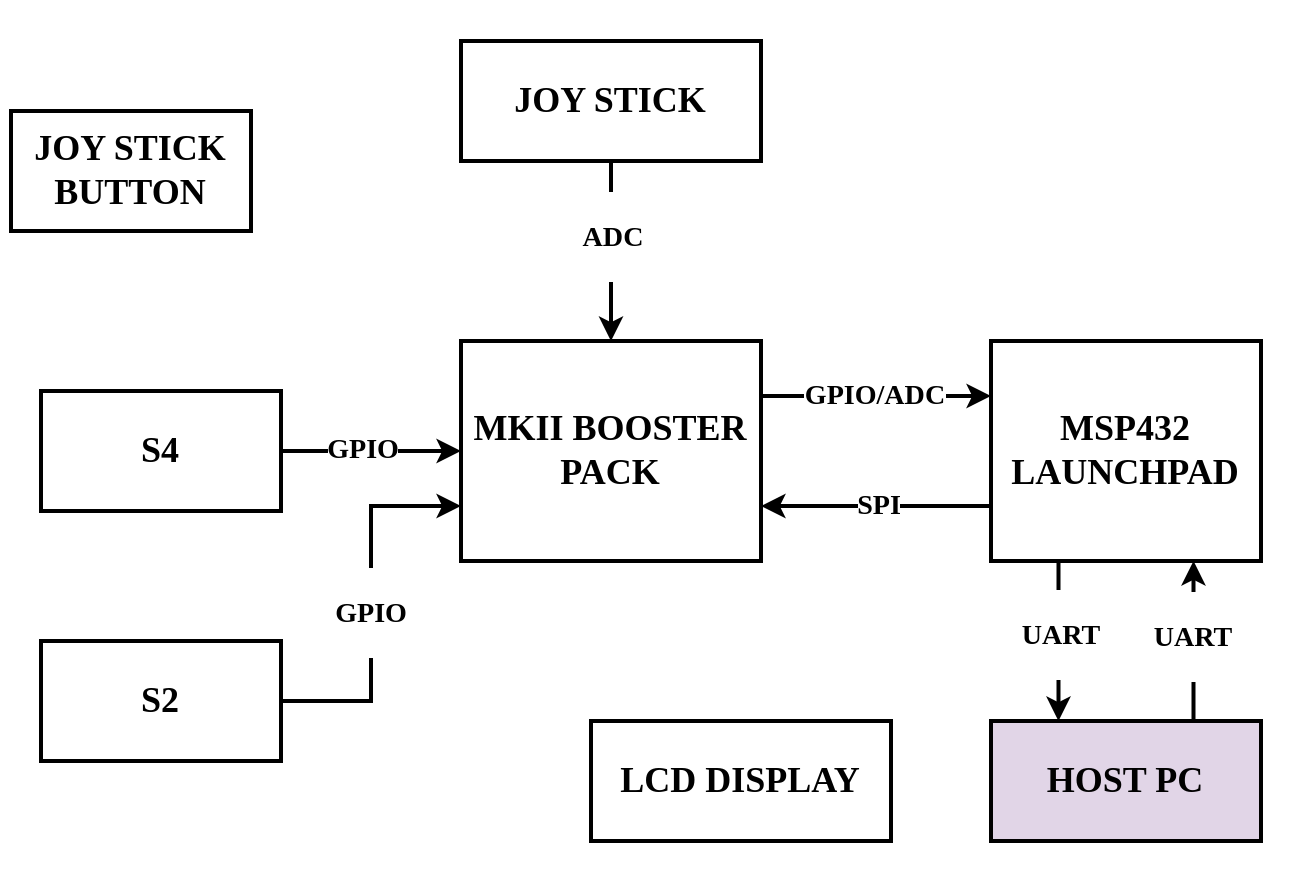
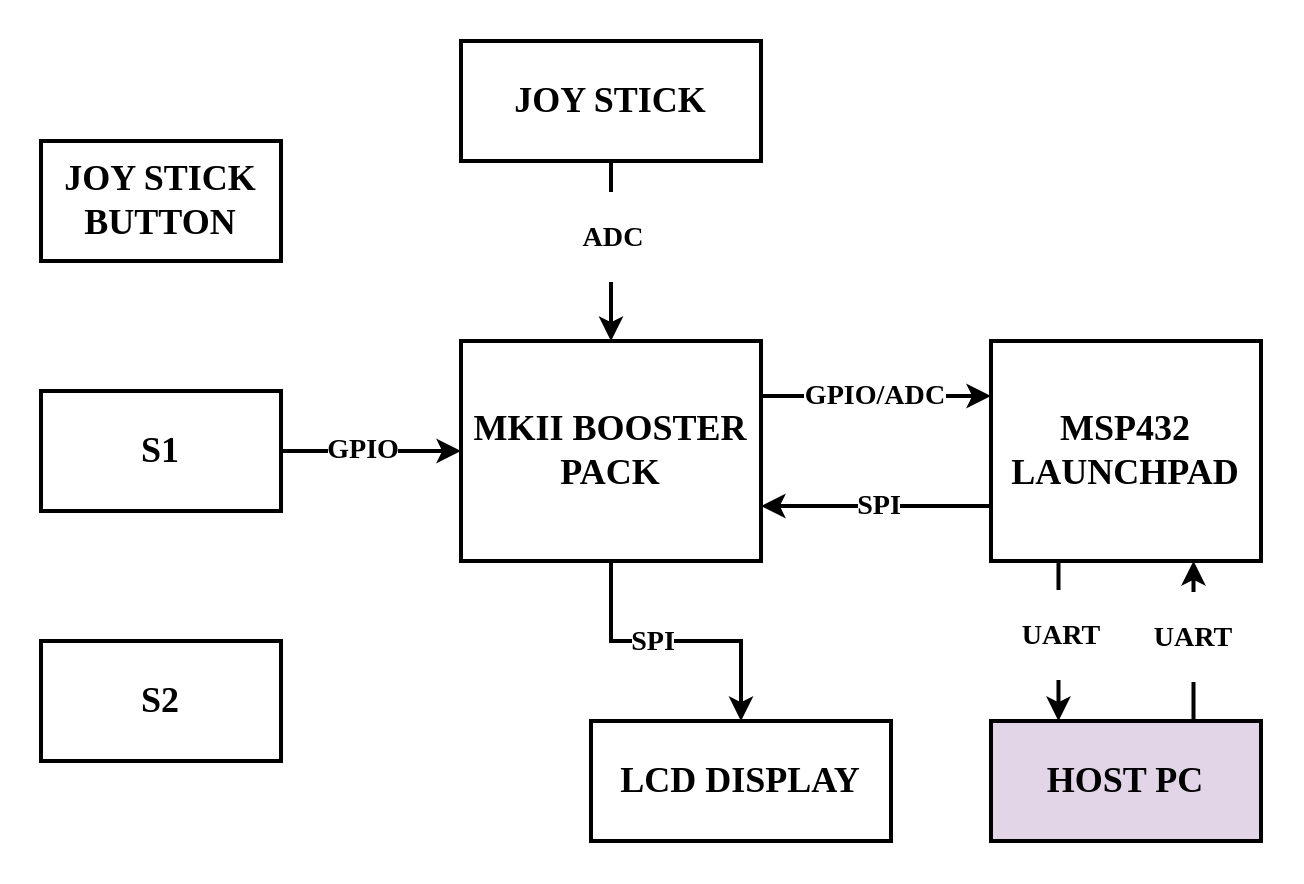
node "JOY STICK BUTTON": moved (131, 171) -> (161, 201)
node "S4": label "S4" -> "S1"
edge "S2" -> "MKII BOOSTER PACK": removed, label "GPIO"
edge "MKII BOOSTER PACK" -> "LCD DISPLAY": added, label "SPI"
